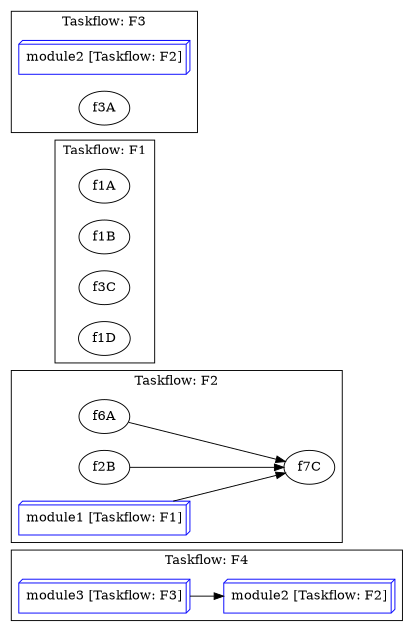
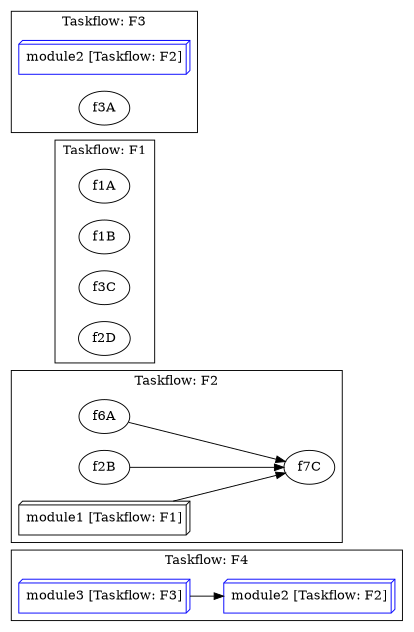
node "f1D": label "f1D" -> "f2D"
node "module1 [Taskflow: F1]": color blue -> black
